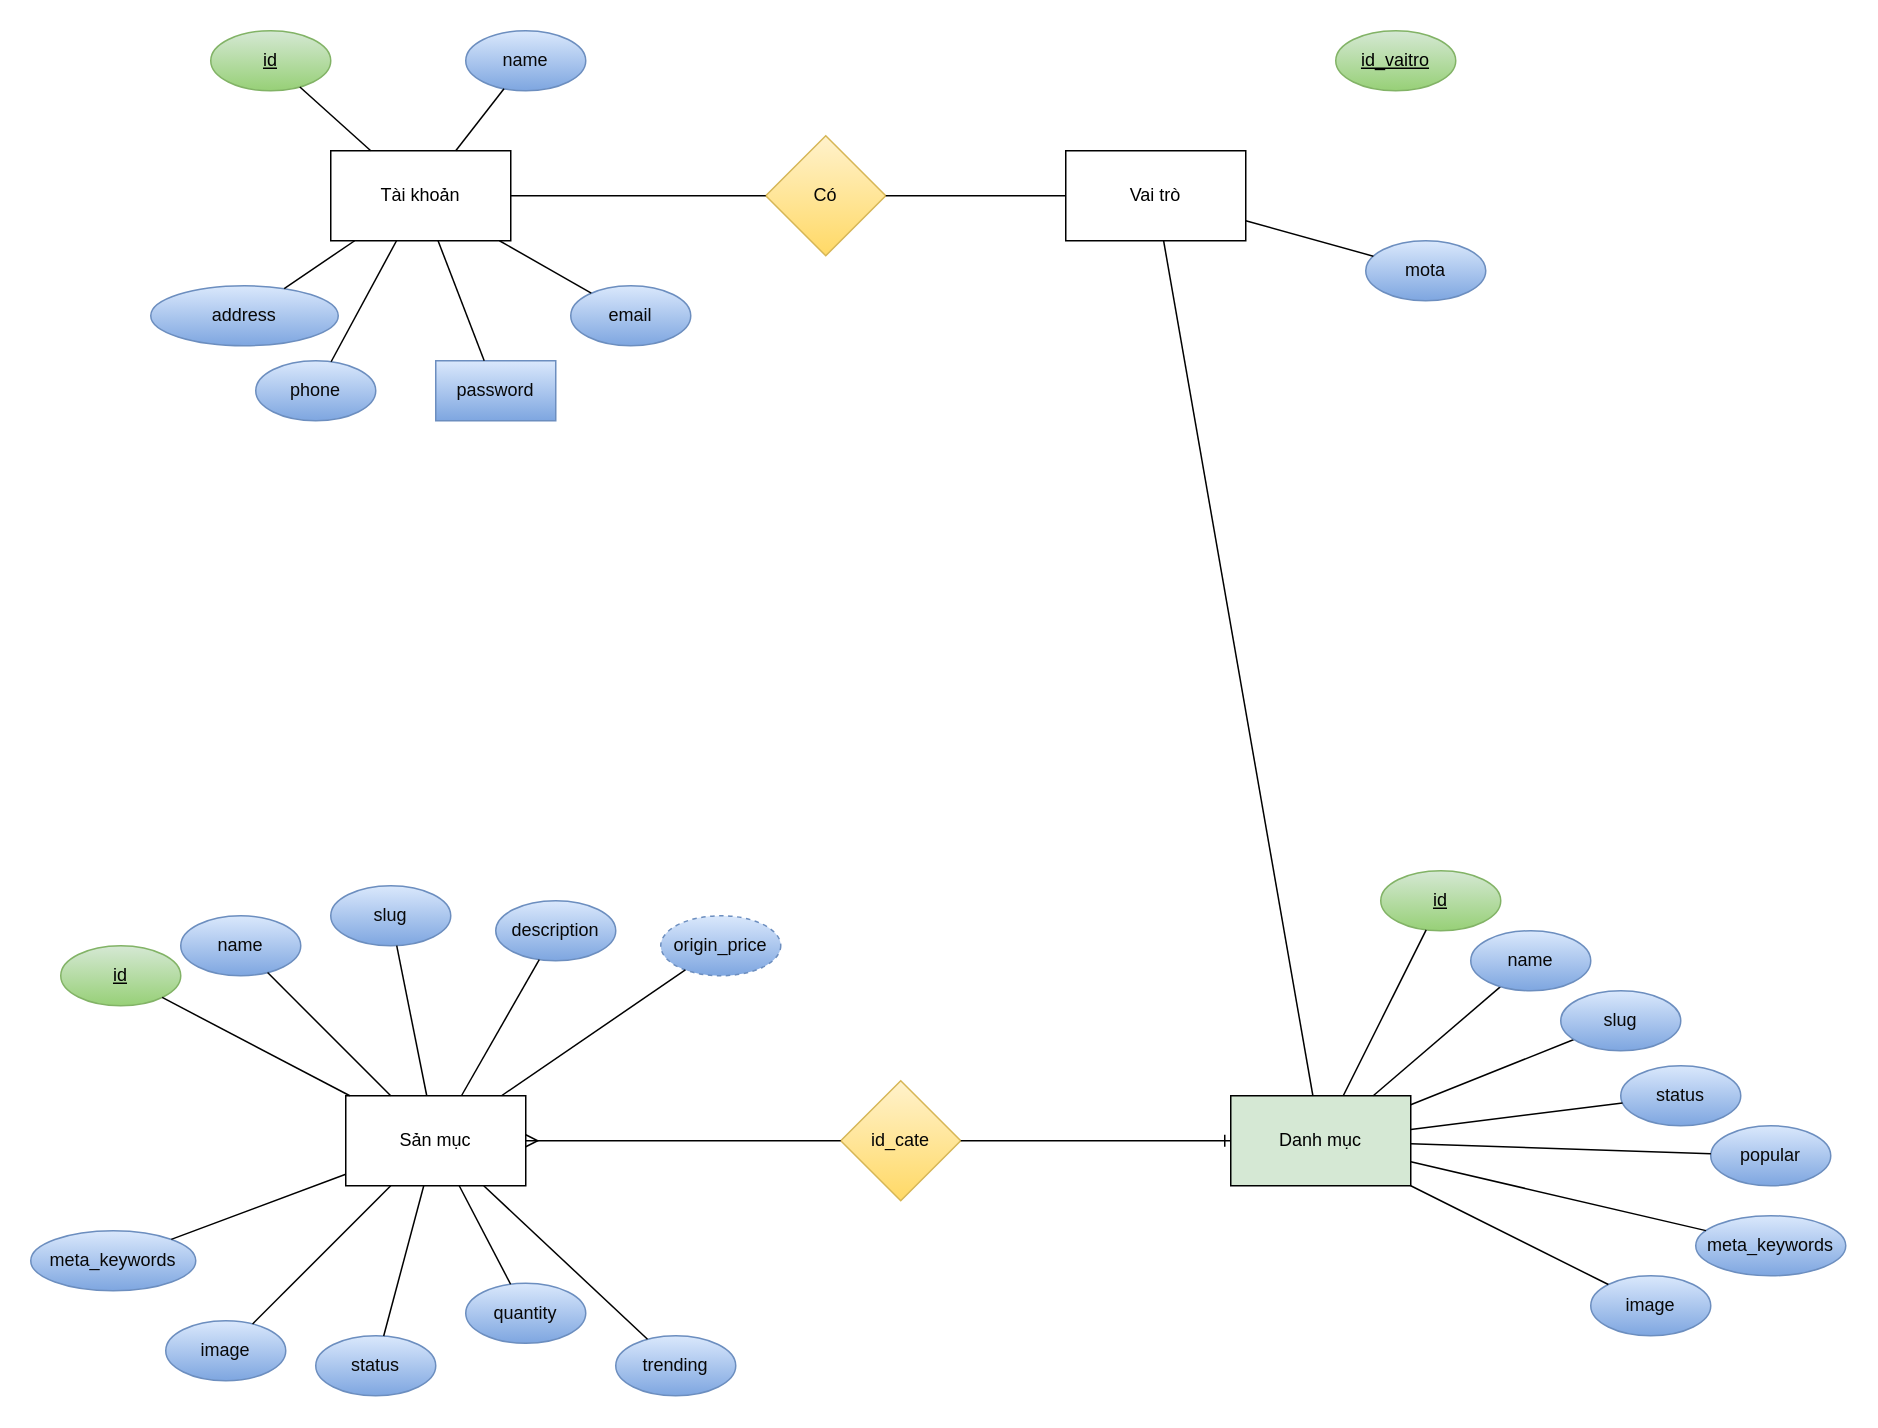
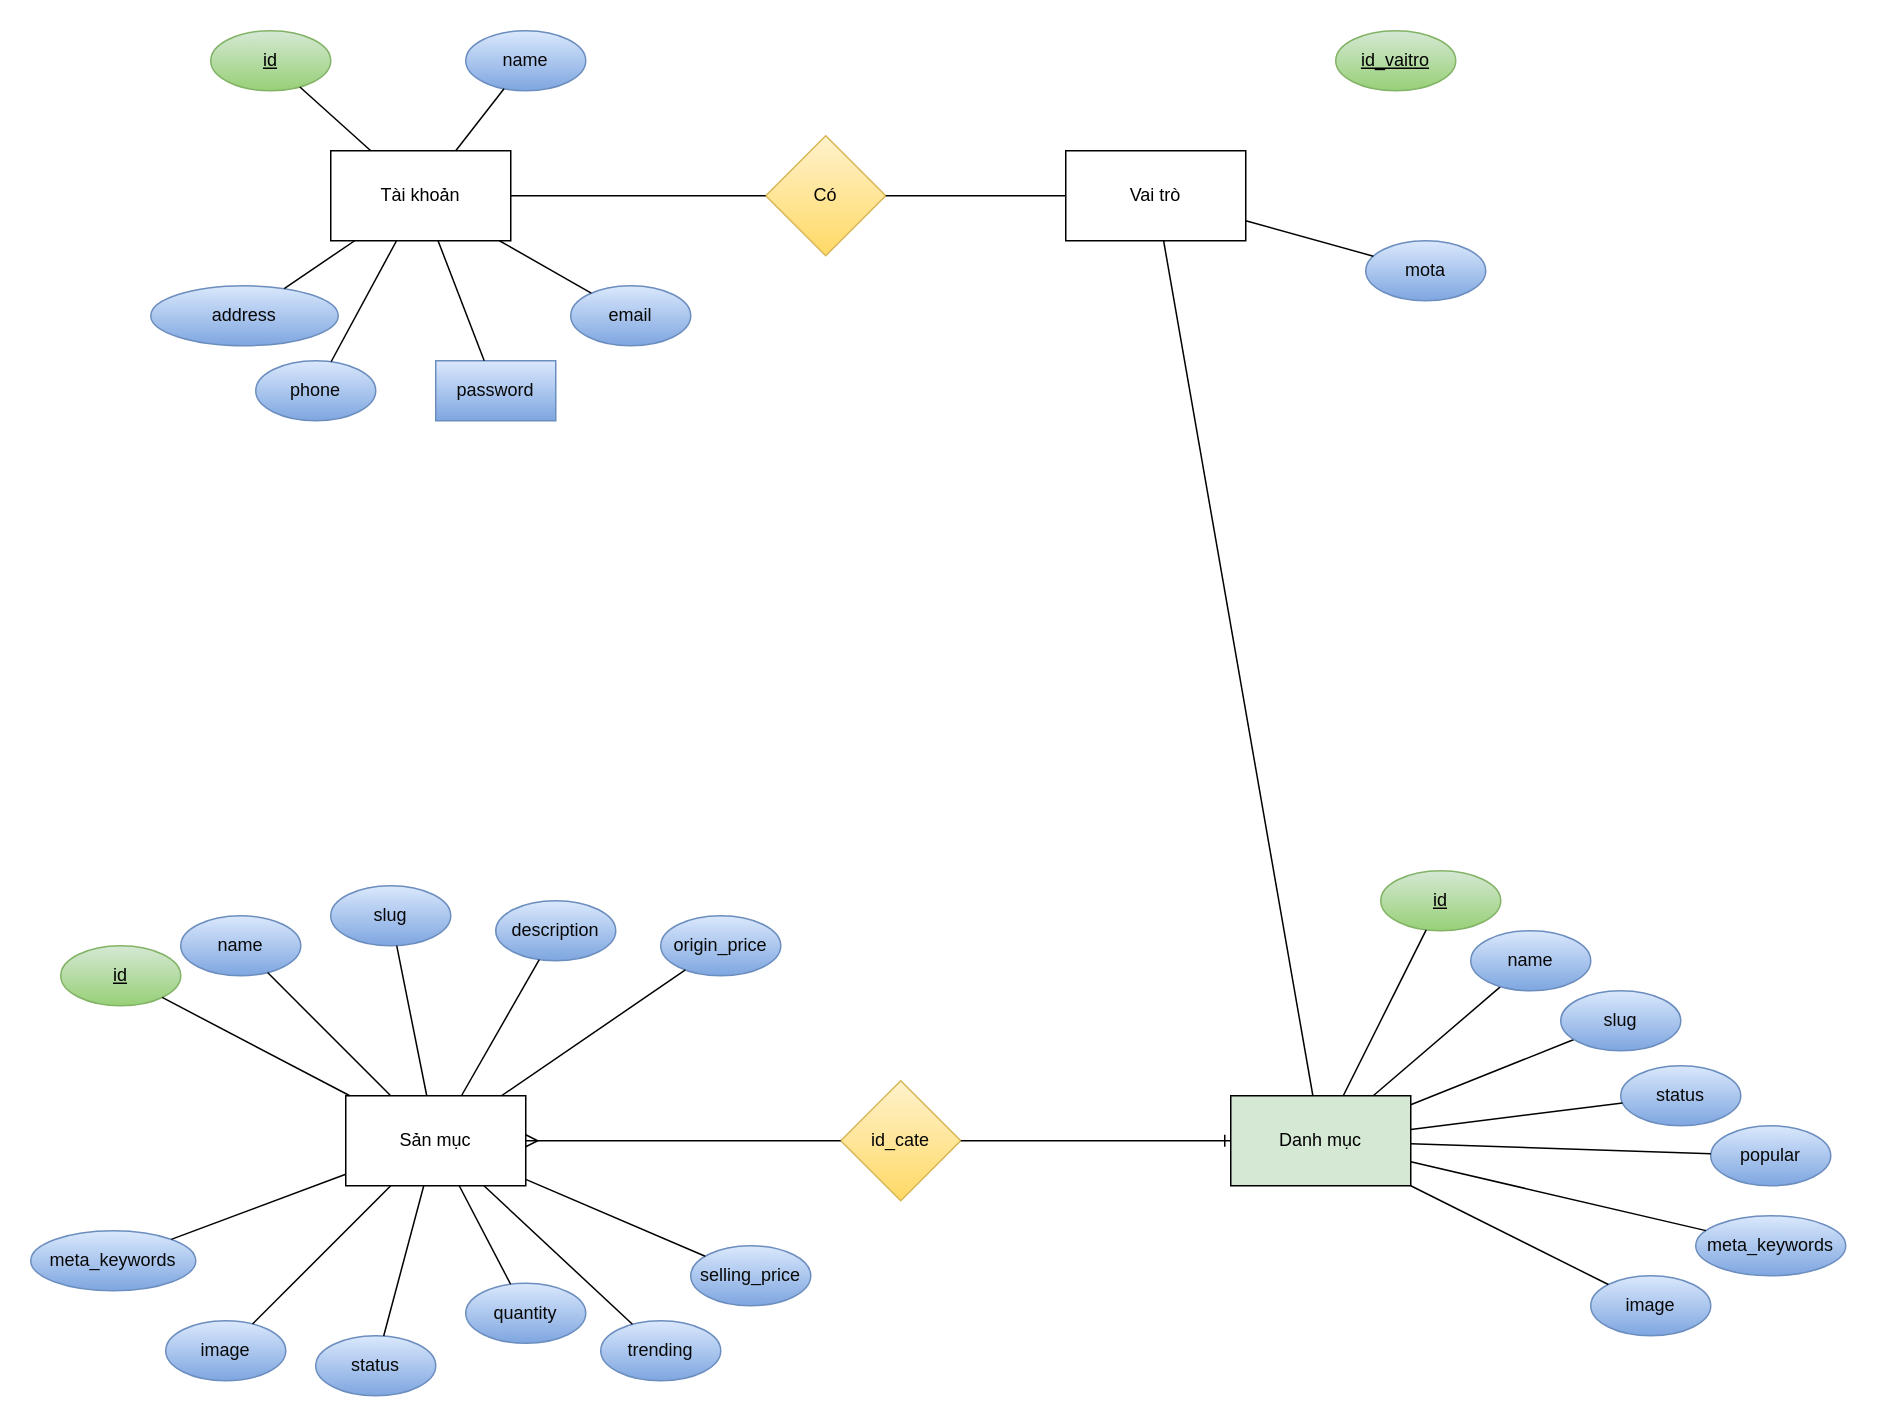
node "origin_price": style dashed -> solid
edge "Sản mục" -- "selling_price": added
node "selling_price": added
node "trending": moved (676, 1366) -> (661, 1351)
